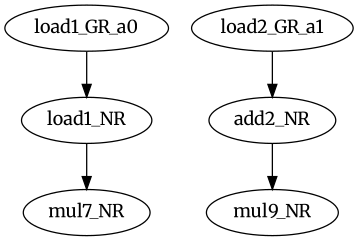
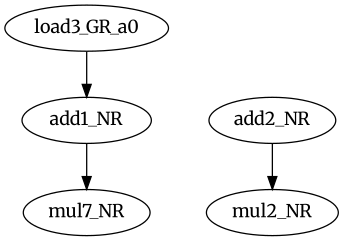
node "load1_GR_a0": label "load1_GR_a0" -> "load3_GR_a0"
node "load2_GR_a1": removed
node "load1_NR": label "load1_NR" -> "add1_NR"
node "mul9_NR": label "mul9_NR" -> "mul2_NR"
